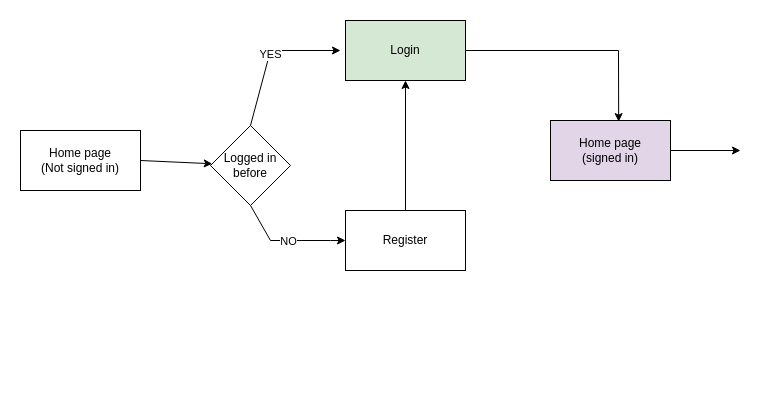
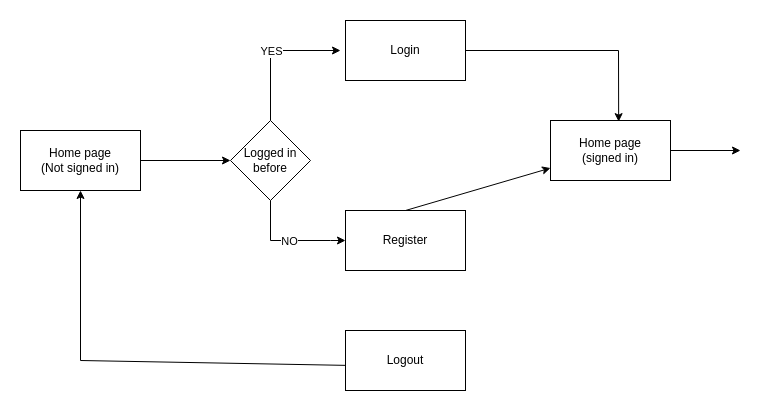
node "Login": fillcolor #d5e8d4 -> #ffffff
edge "Register" -> "Login": now "Register" -> "Home page (signed in)"
node "Home page (signed in)": fillcolor #e1d5e7 -> #ffffff
node "Logged in before": moved (251, 166) -> (271, 161)
edge "Logout" -> "Home page (Not signed in)": added
node "Logout": added
